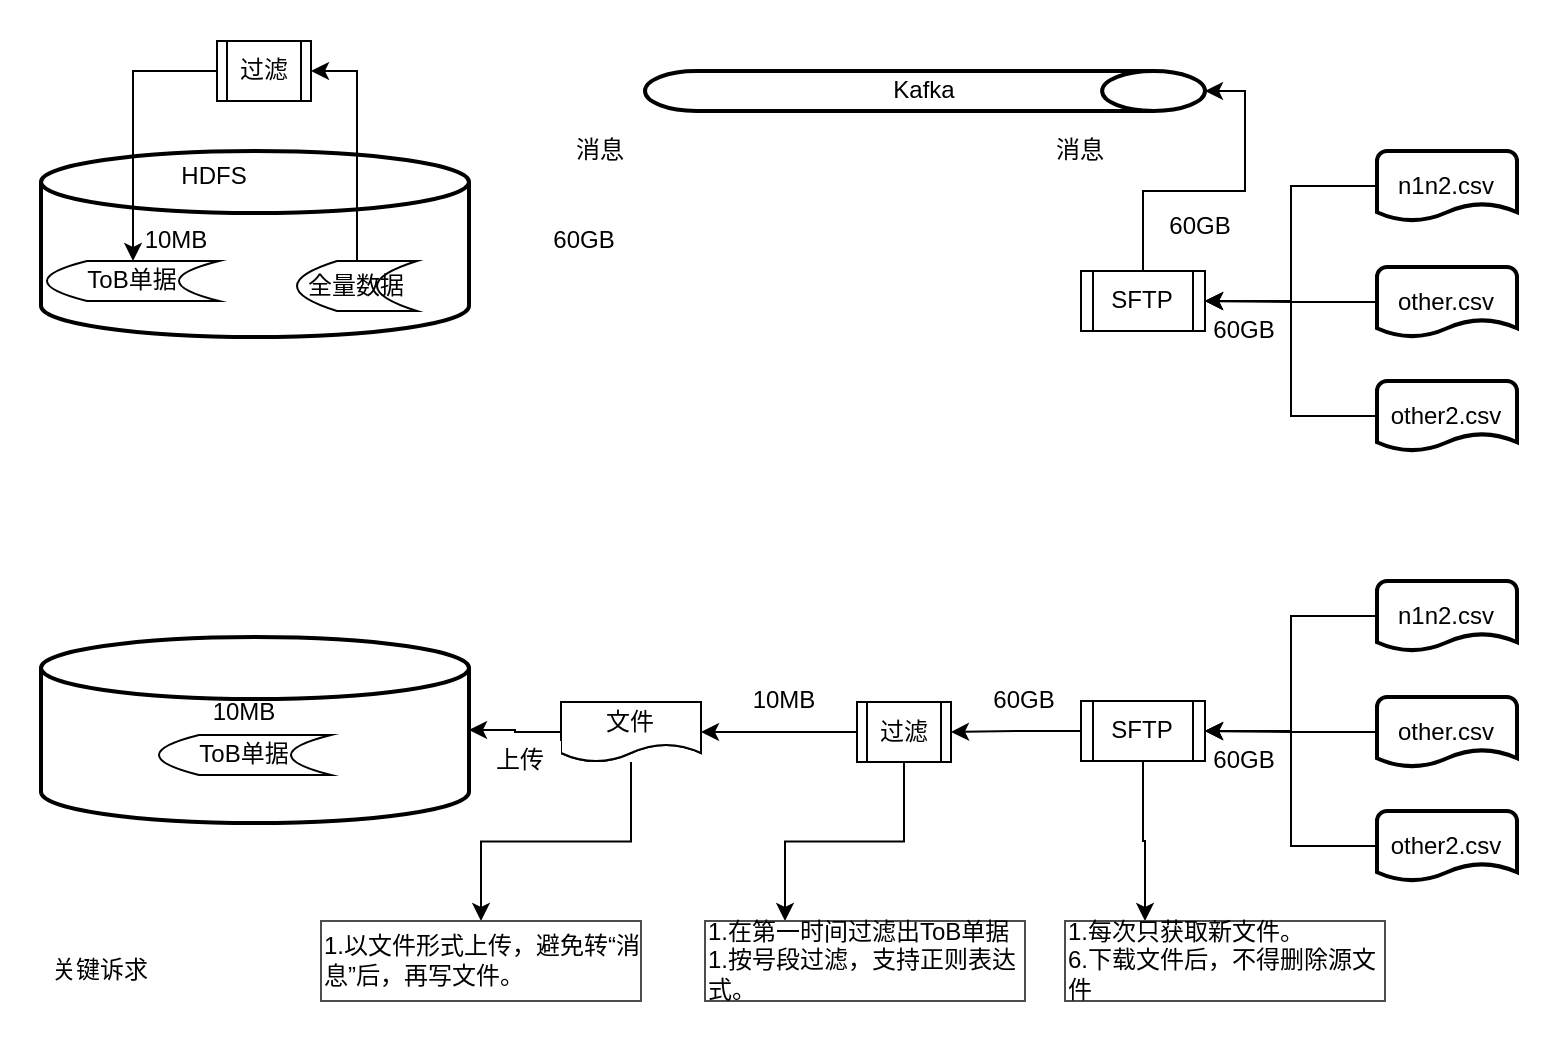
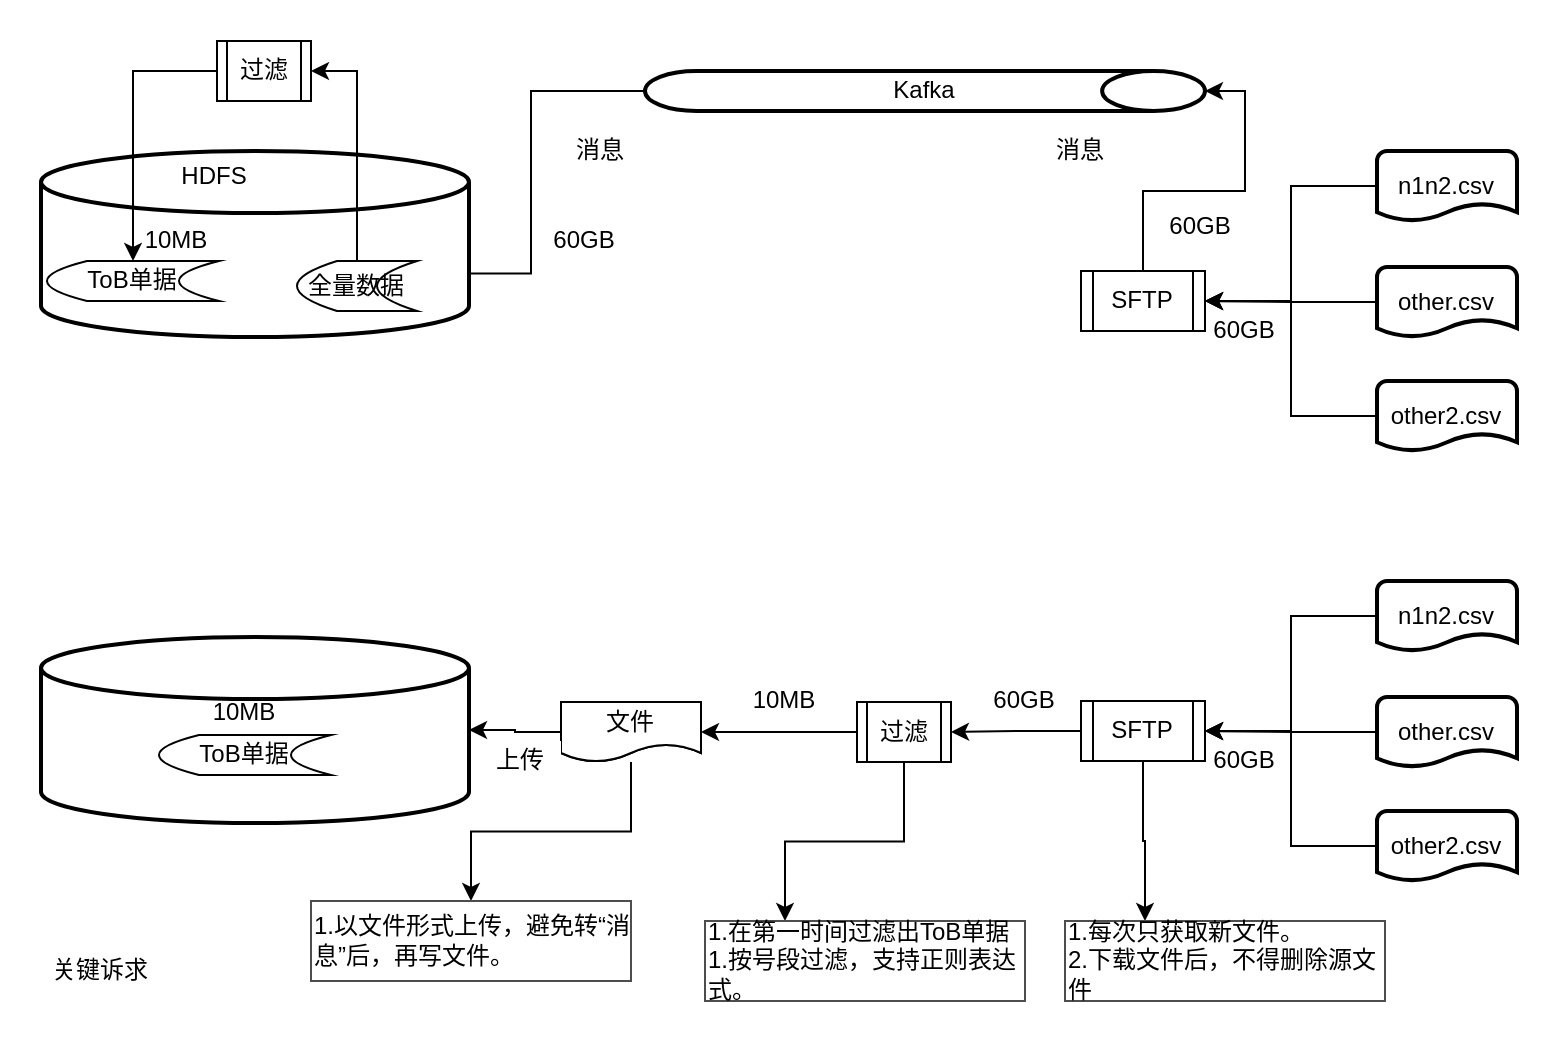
edge "Kafka" -> "全量数据": added
node "1.以文件形式上传，避免转“消息”后，再写文件。": moved (481, 961) -> (471, 941)
node "1.每次只获取新文件。 6.下载文件后，不得删除源文件": label "1.每次只获取新文件。 6.下载文件后，不得删除源文件" -> "1.每次只获取新文件。 2.下载文件后，不得删除源文件"
